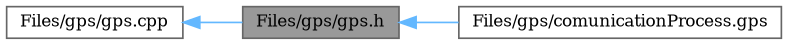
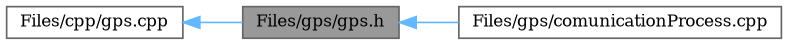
node "Files/gps/gps.cpp": label "Files/gps/gps.cpp" -> "Files/cpp/gps.cpp"
node "Files/gps/comunicationProcess.gps": label "Files/gps/comunicationProcess.gps" -> "Files/gps/comunicationProcess.cpp"
